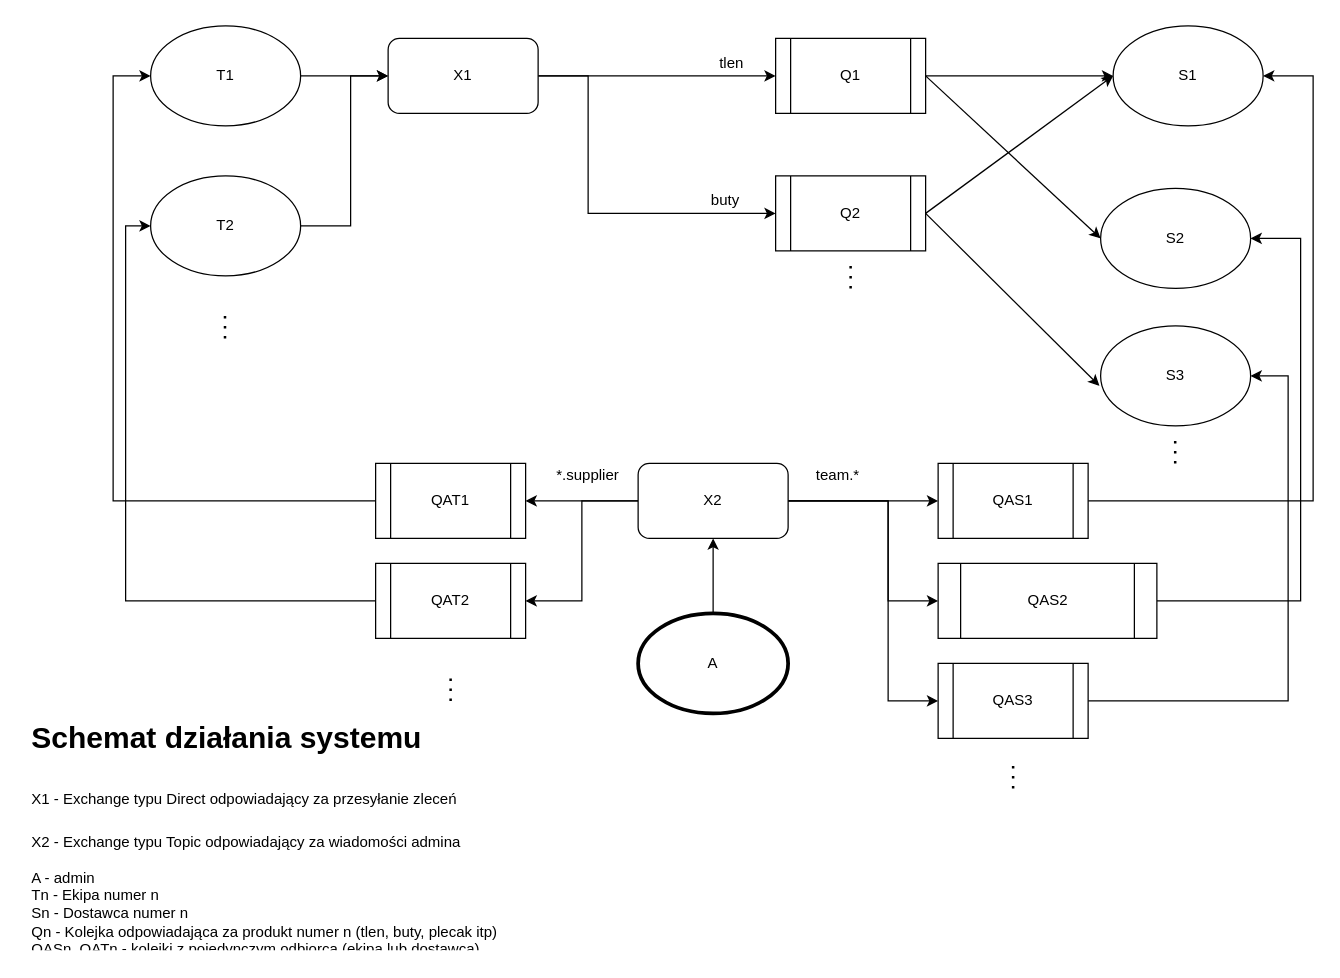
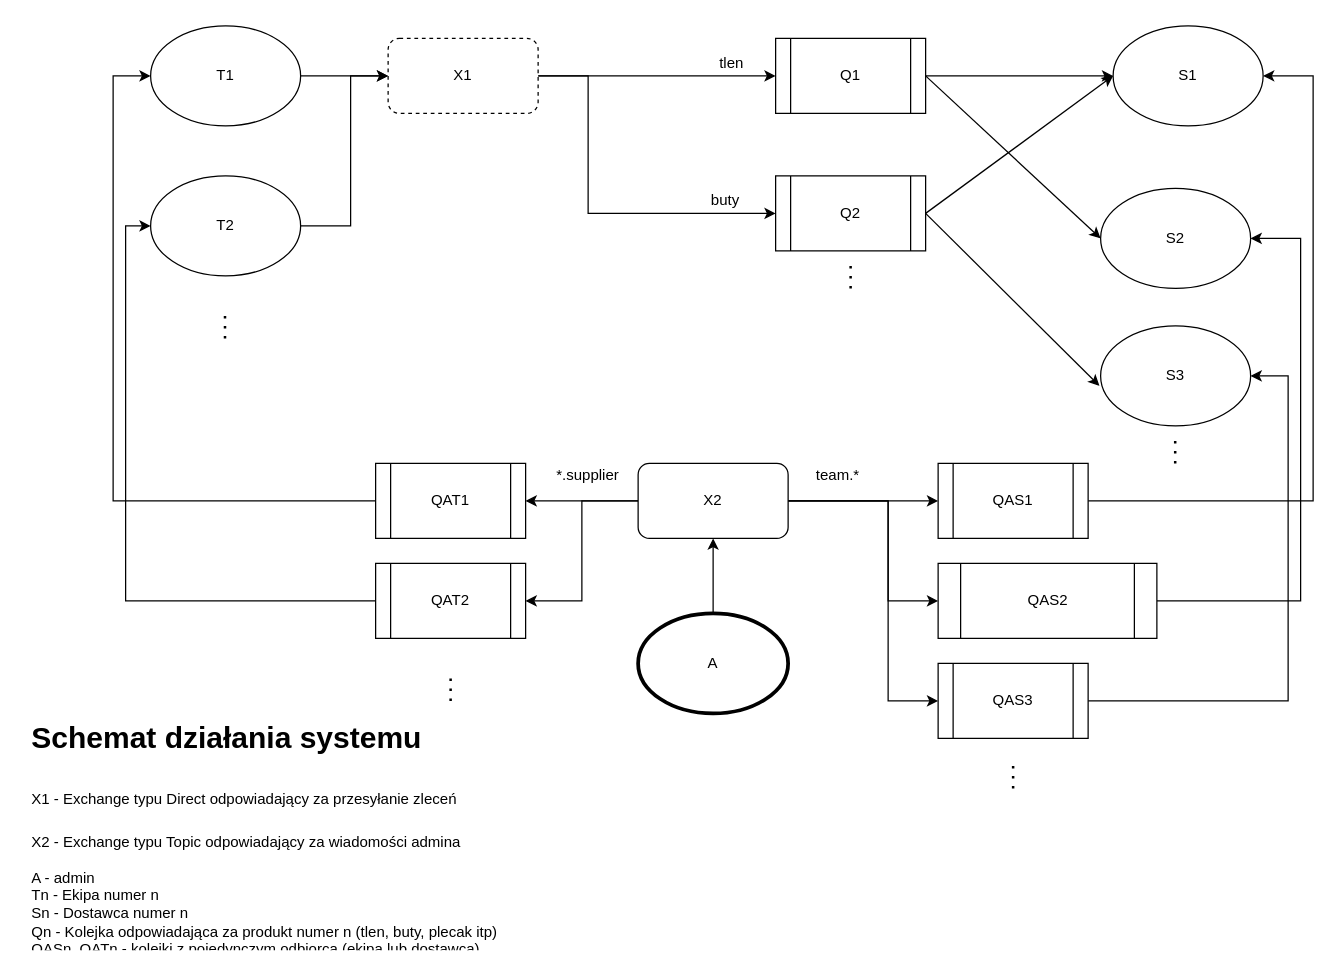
node "X1": style solid -> dashed
